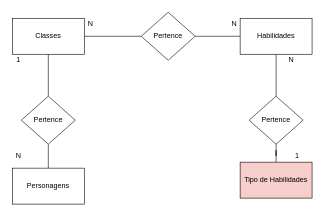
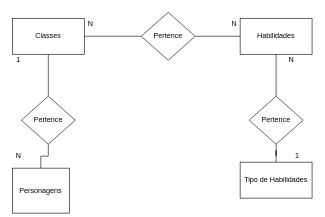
node "Tipo de Habilidades": fillcolor #f8cecc -> #ffffff
node "Personagens": size 72x36 -> 57x45
